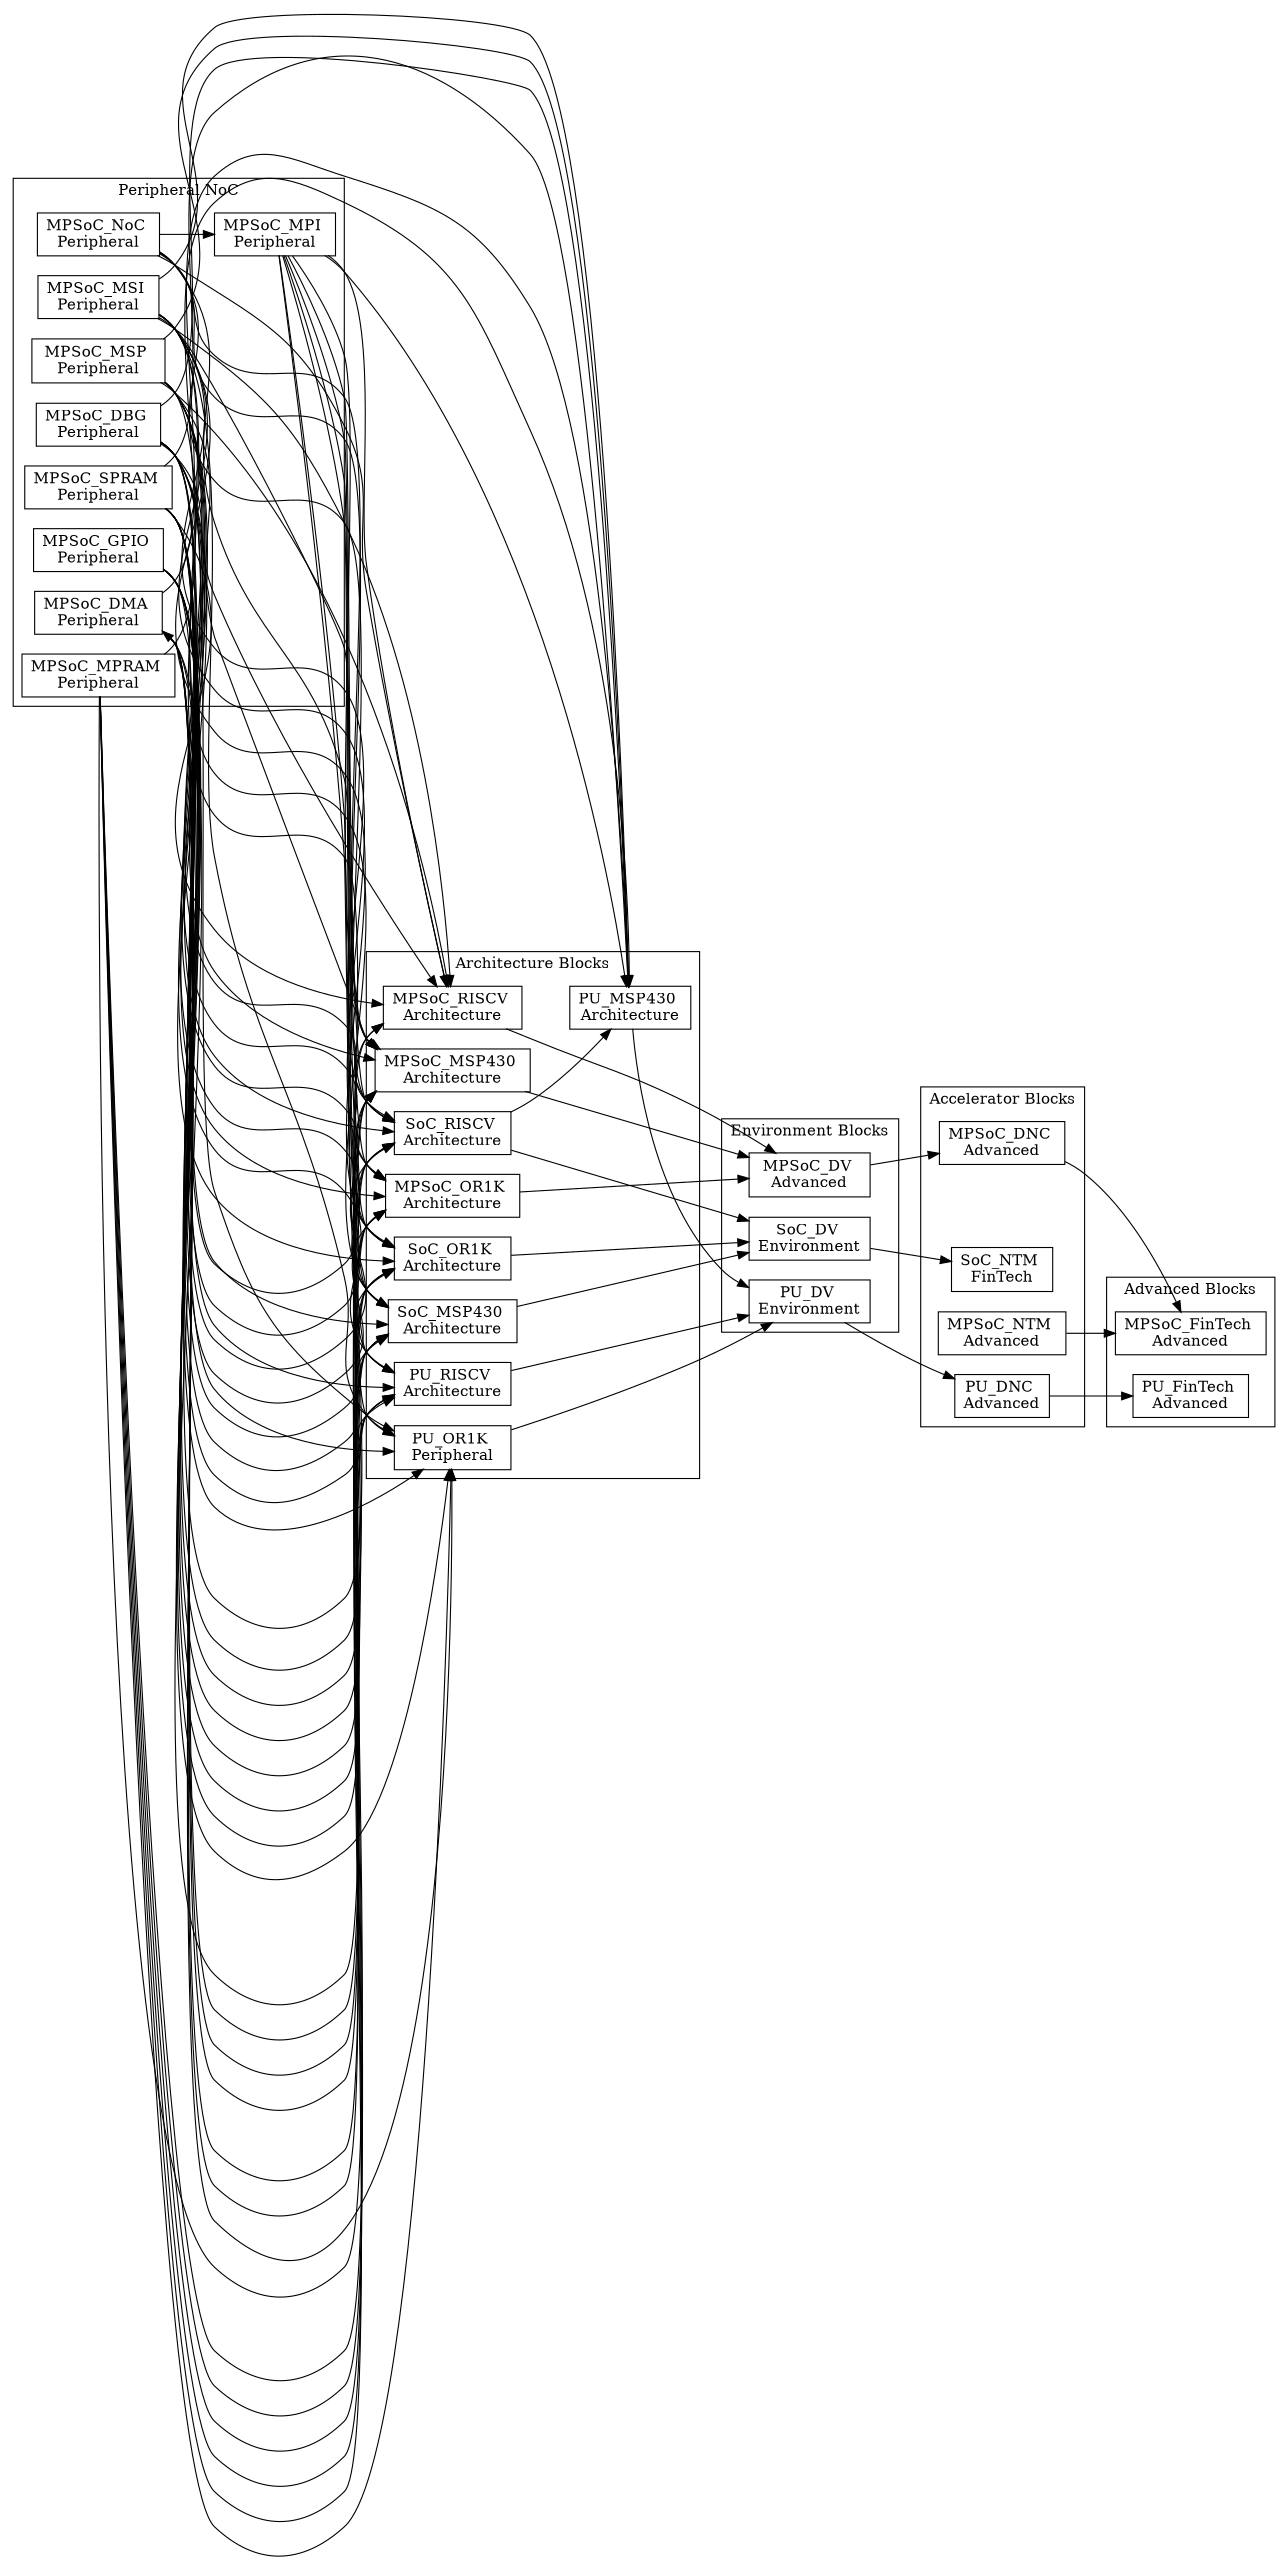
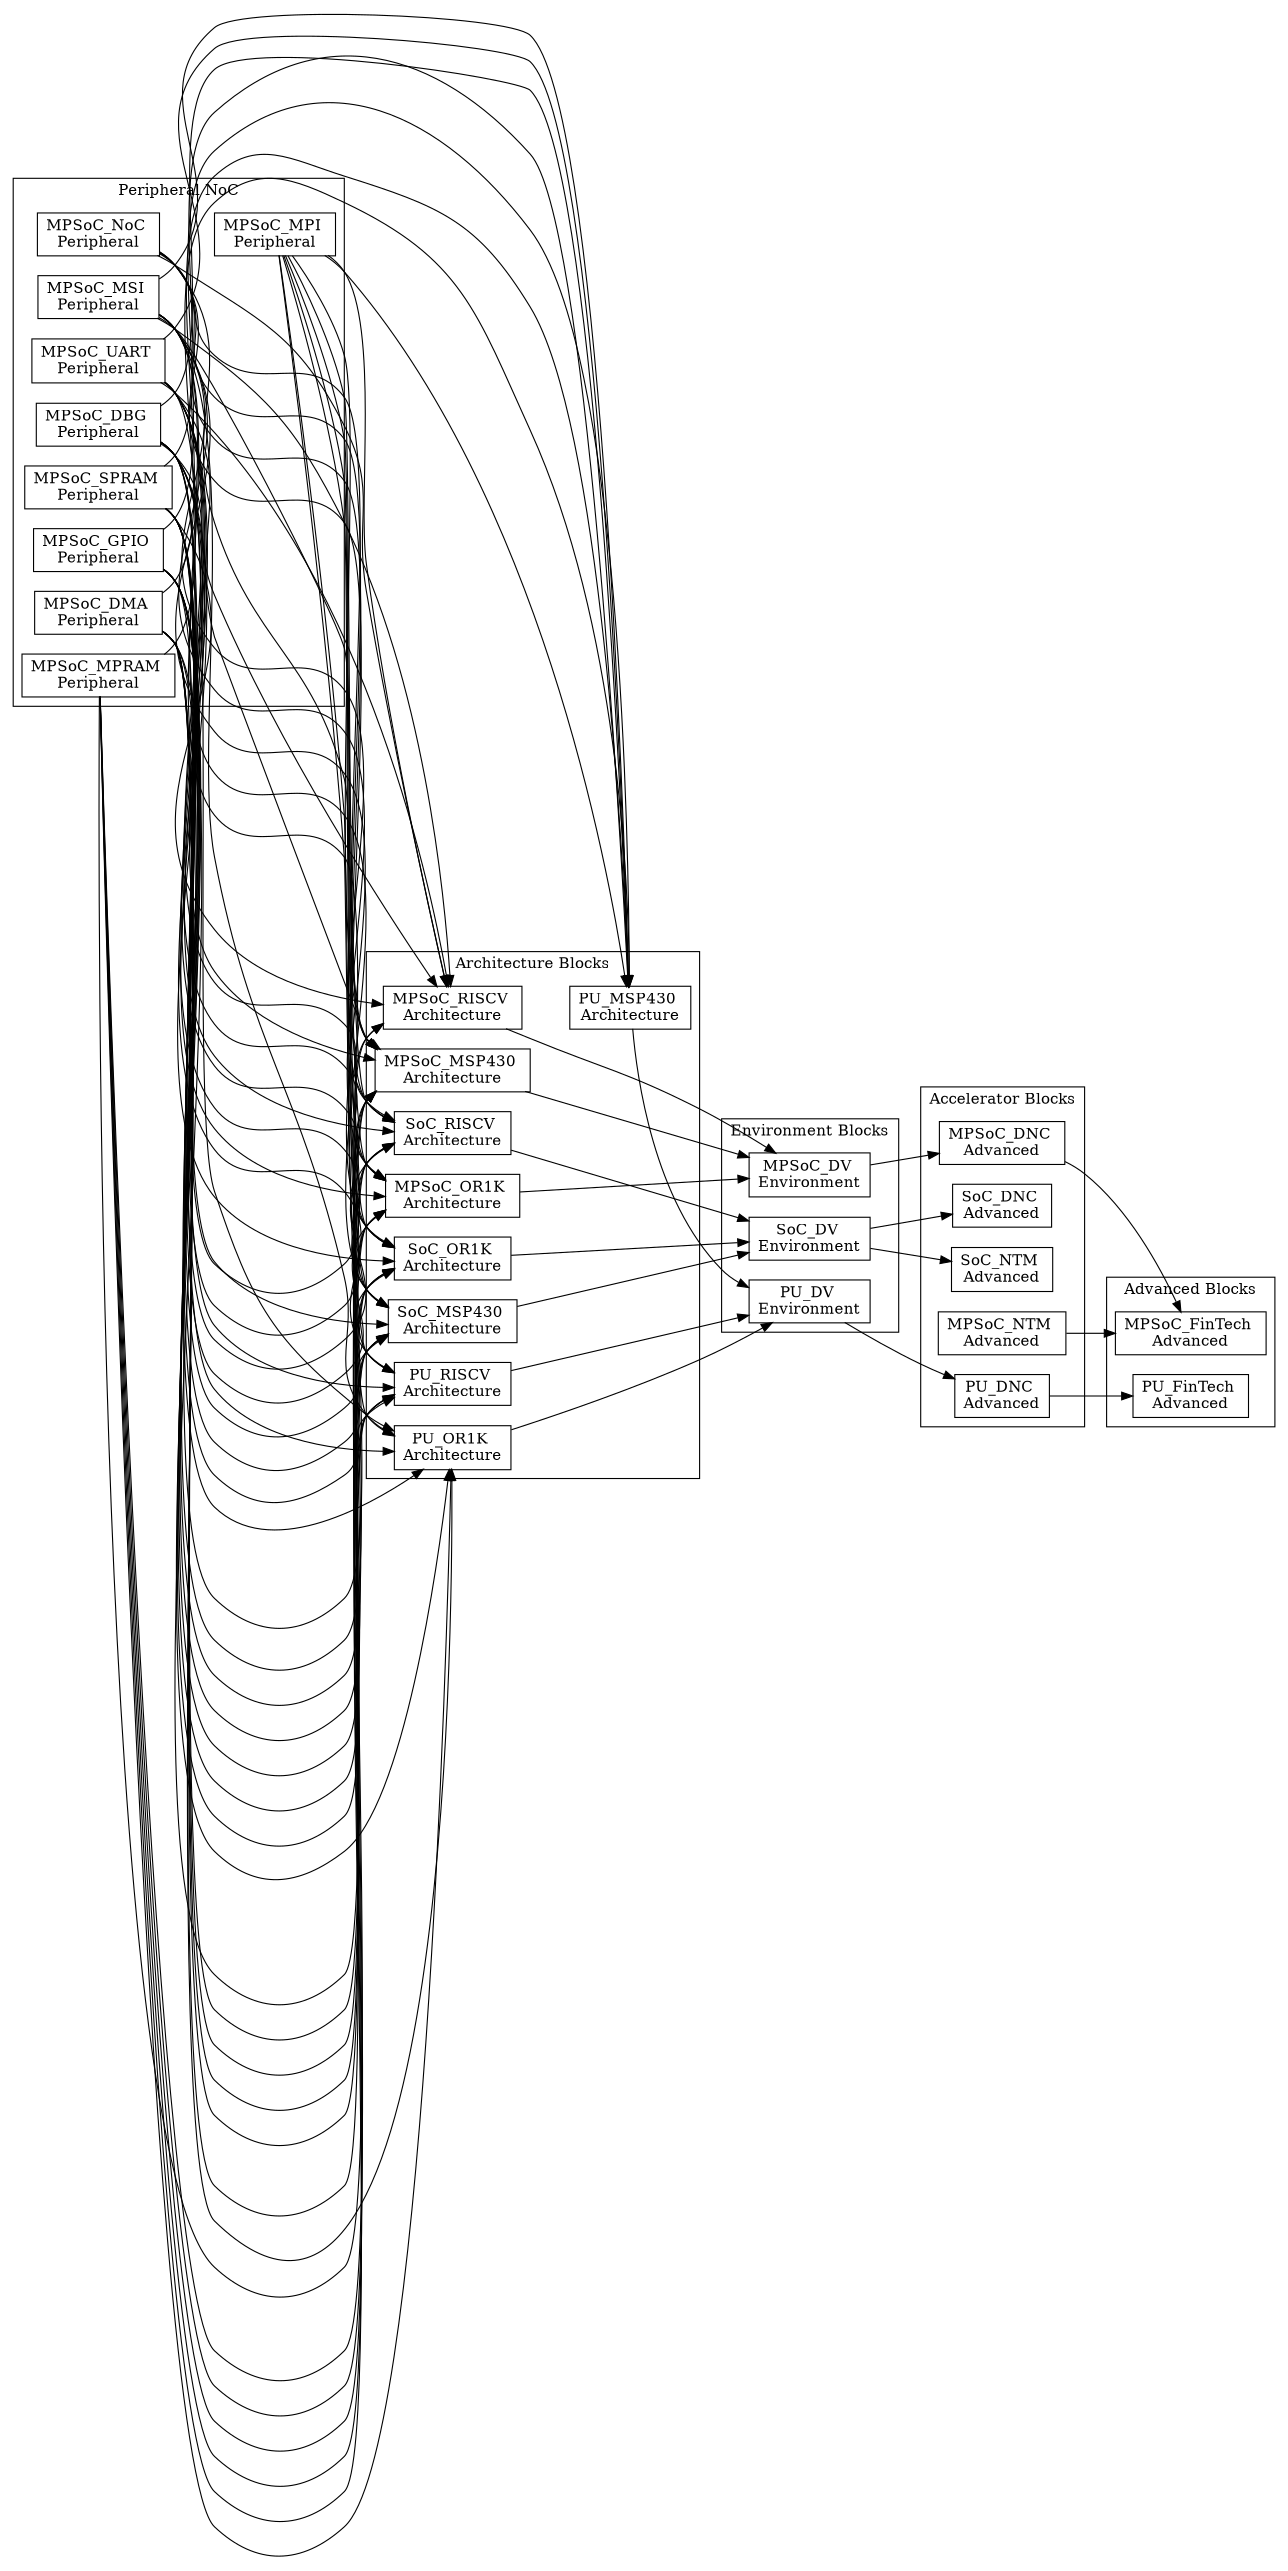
edge "MPSoC_NoC Peripheral" -> "MPSoC_MPI Peripheral": now "MPSoC_NoC Peripheral" -> "MPSoC_OR1K Architecture"
node "MPSoC_MSP Peripheral": label "MPSoC_MSP Peripheral" -> "MPSoC_UART Peripheral"
edge "SoC_RISCV Architecture" -> "PU_MSP430 Architecture": now "MPSoC_GPIO Peripheral" -> "PU_MSP430 Architecture"
node "MPSoC_DV Advanced": label "MPSoC_DV Advanced" -> "MPSoC_DV Environment"
node "SoC_DNC Advanced": added
node "SoC_NTM FinTech": label "SoC_NTM FinTech" -> "SoC_NTM Advanced"
node "PU_OR1K Peripheral": label "PU_OR1K Peripheral" -> "PU_OR1K Architecture"
edge "SoC_MSP430 Architecture" -> "MPSoC_DMA Peripheral": reversed
